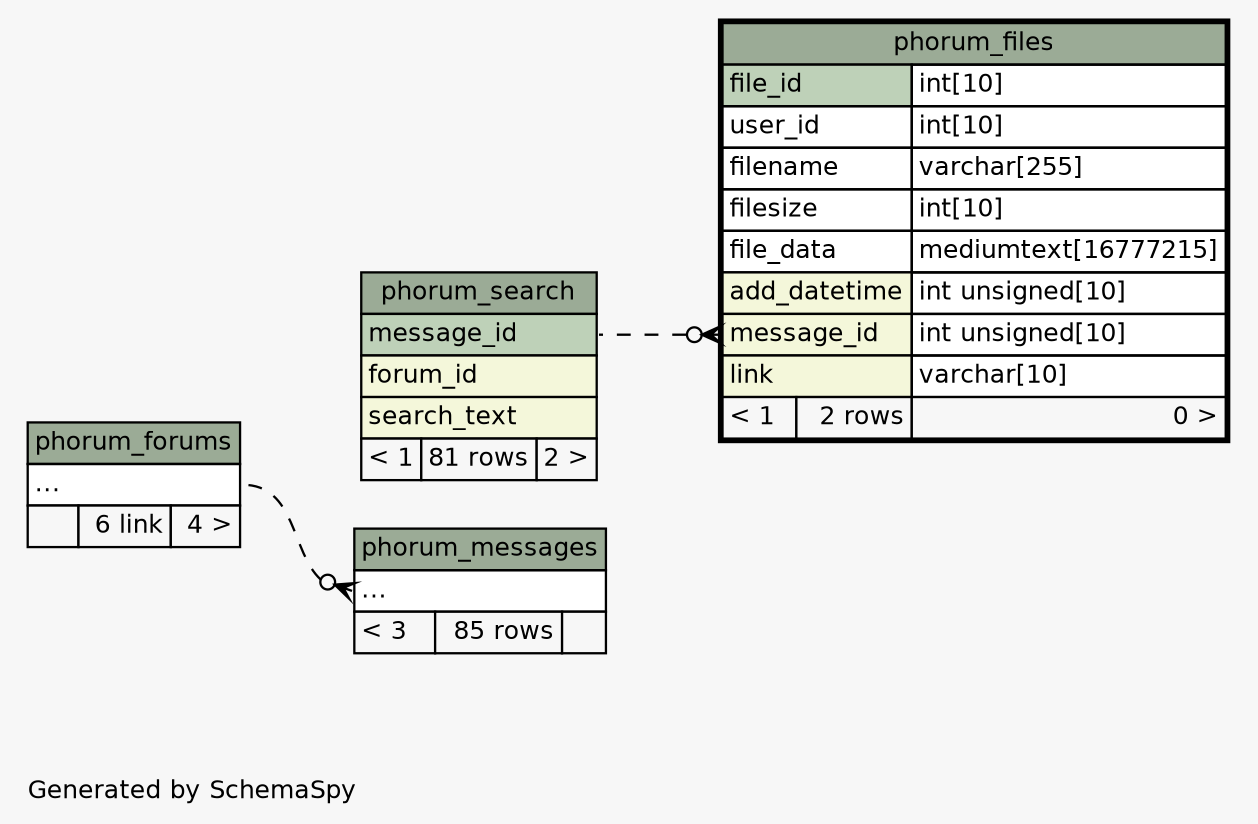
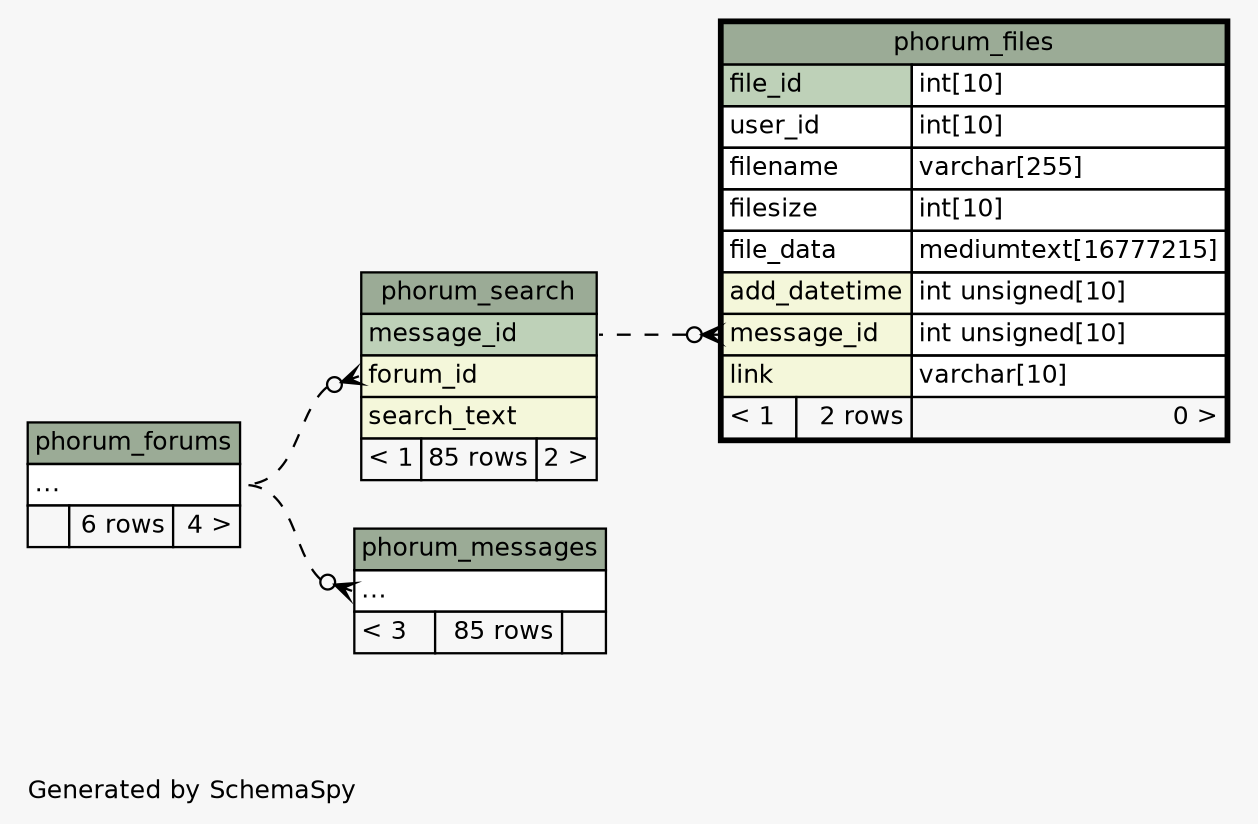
edge "phorum_forums" -> "phorum_search": added
node "phorum_search": text "81 rows" -> "85 rows"
node "phorum_forums": text "6 link" -> "6 rows"
